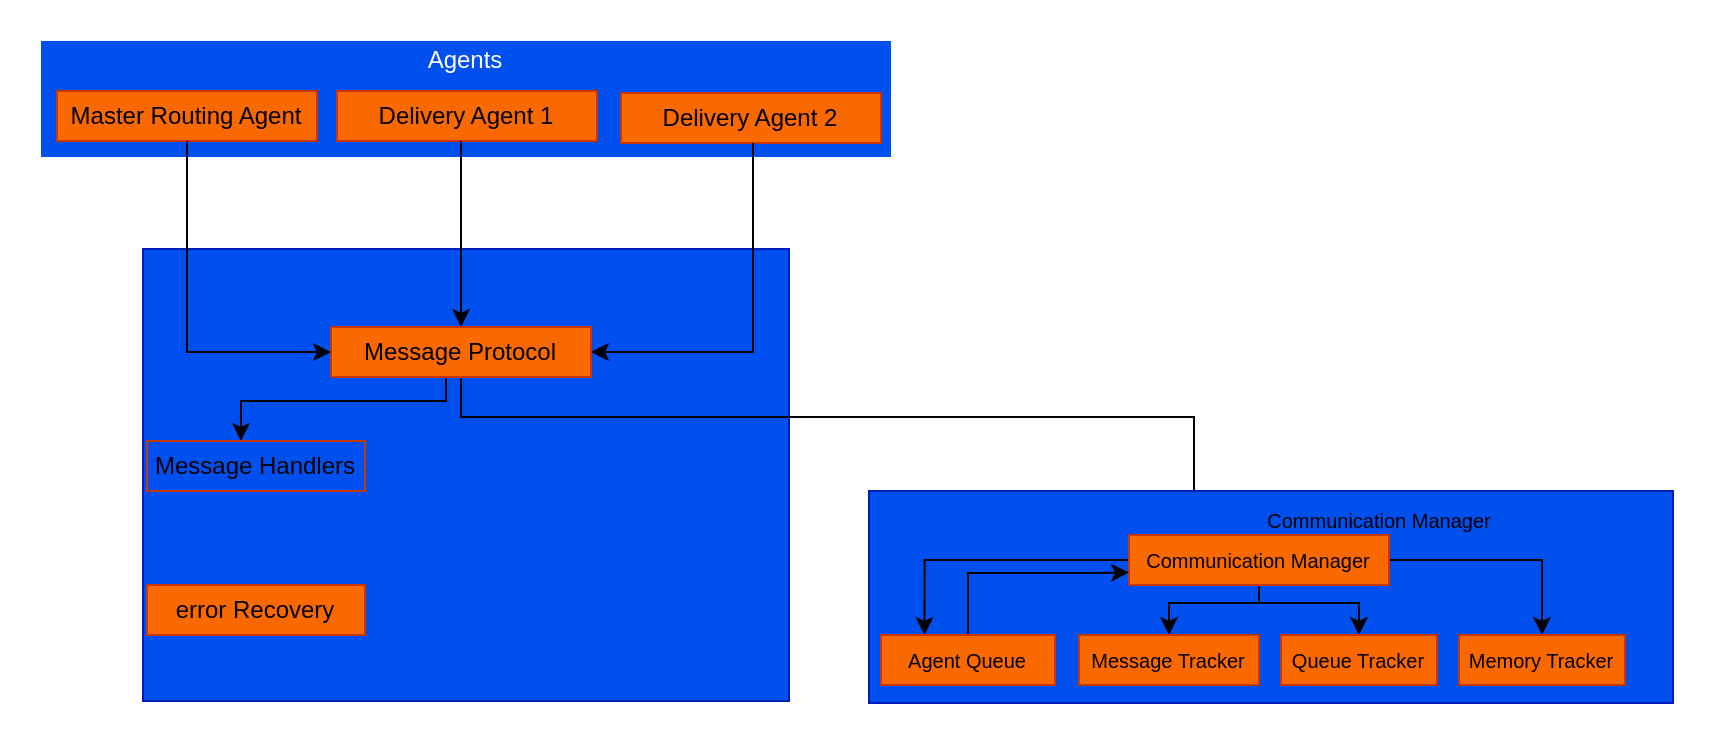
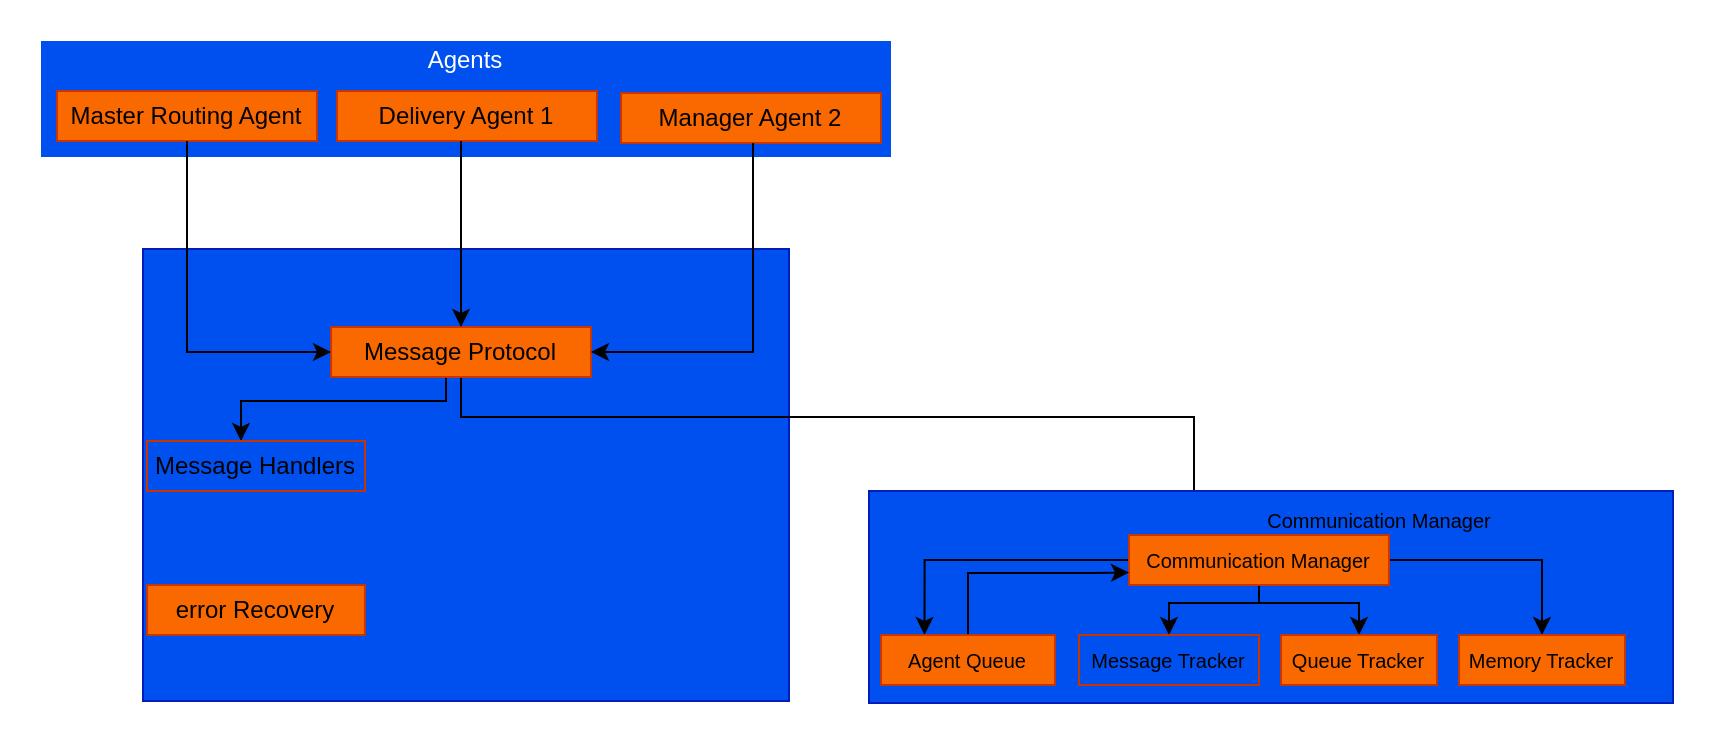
node "Delivery Agent 2": label "Delivery Agent 2" -> "Manager Agent 2"
node "Message Tracker": fillcolor #fa6800 -> #0050ef
